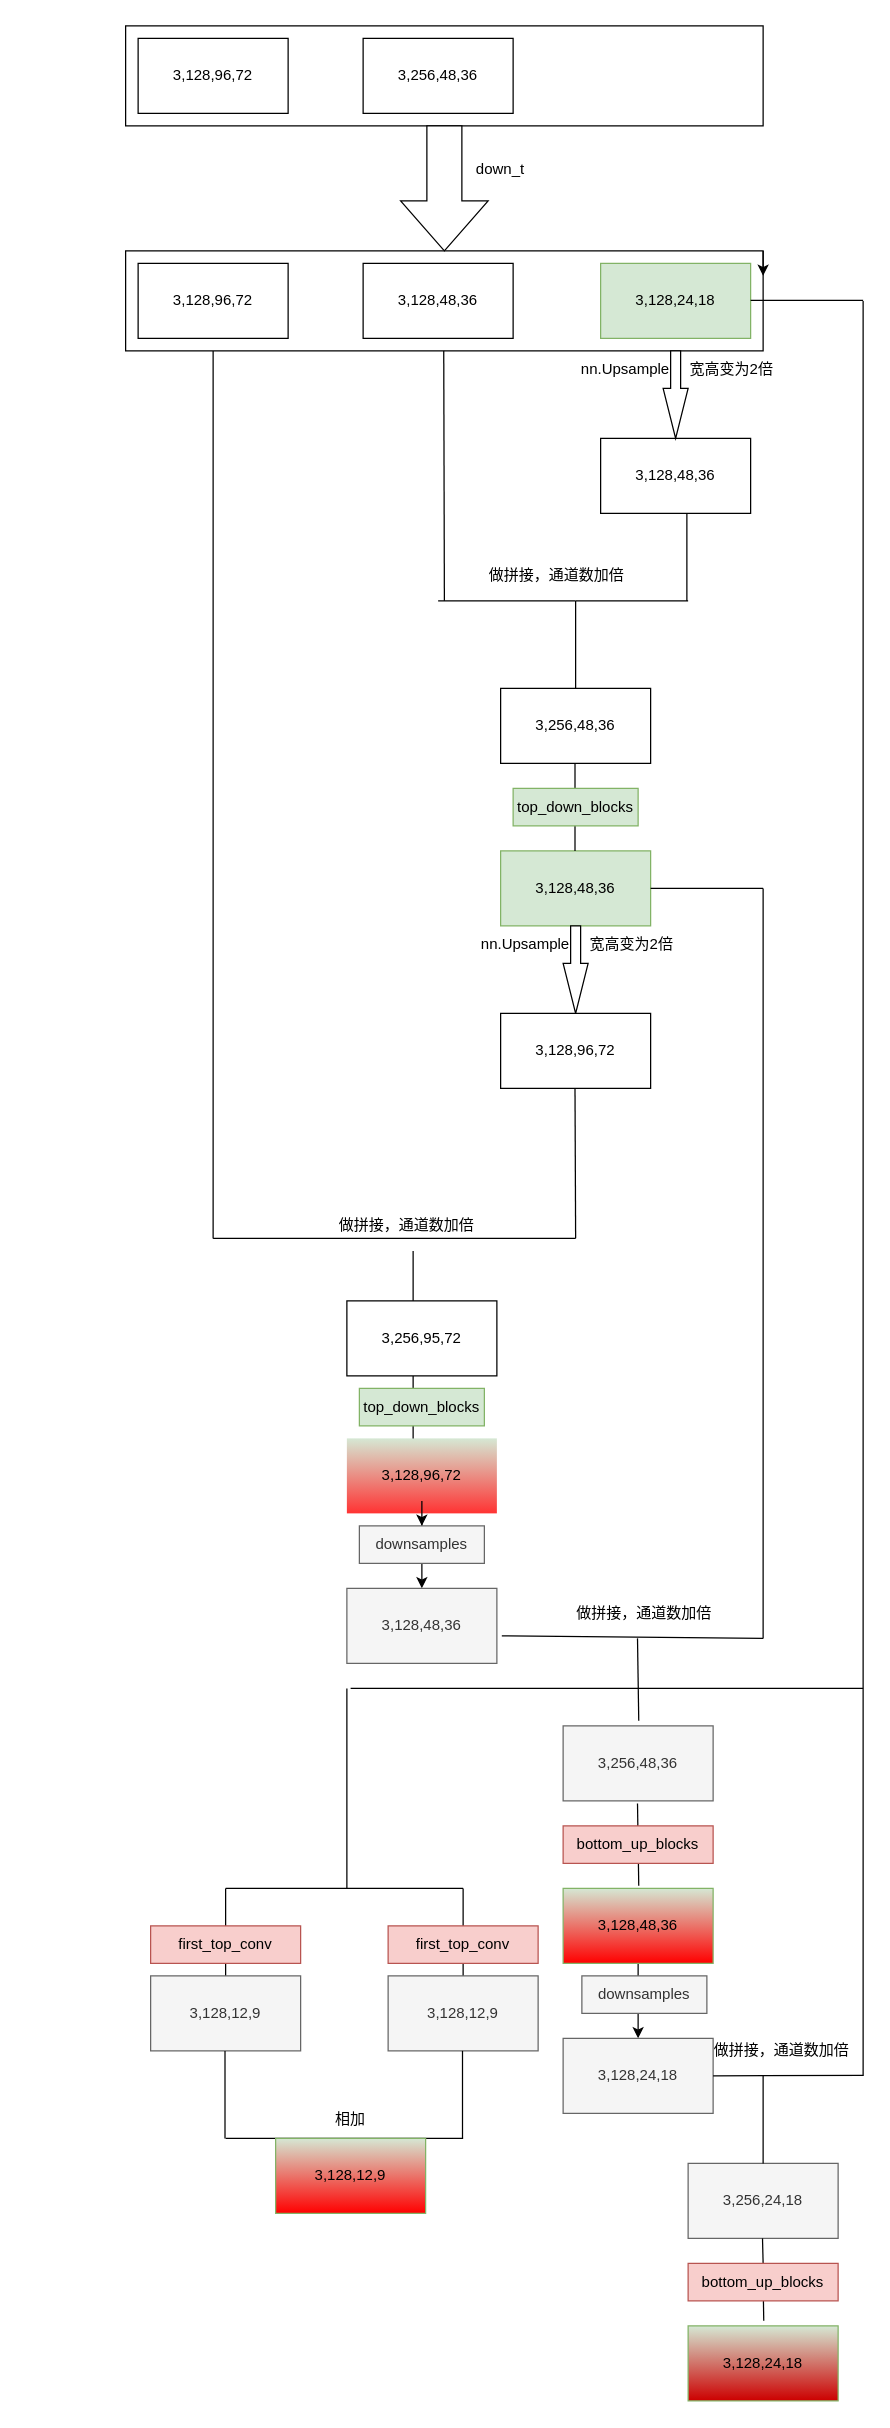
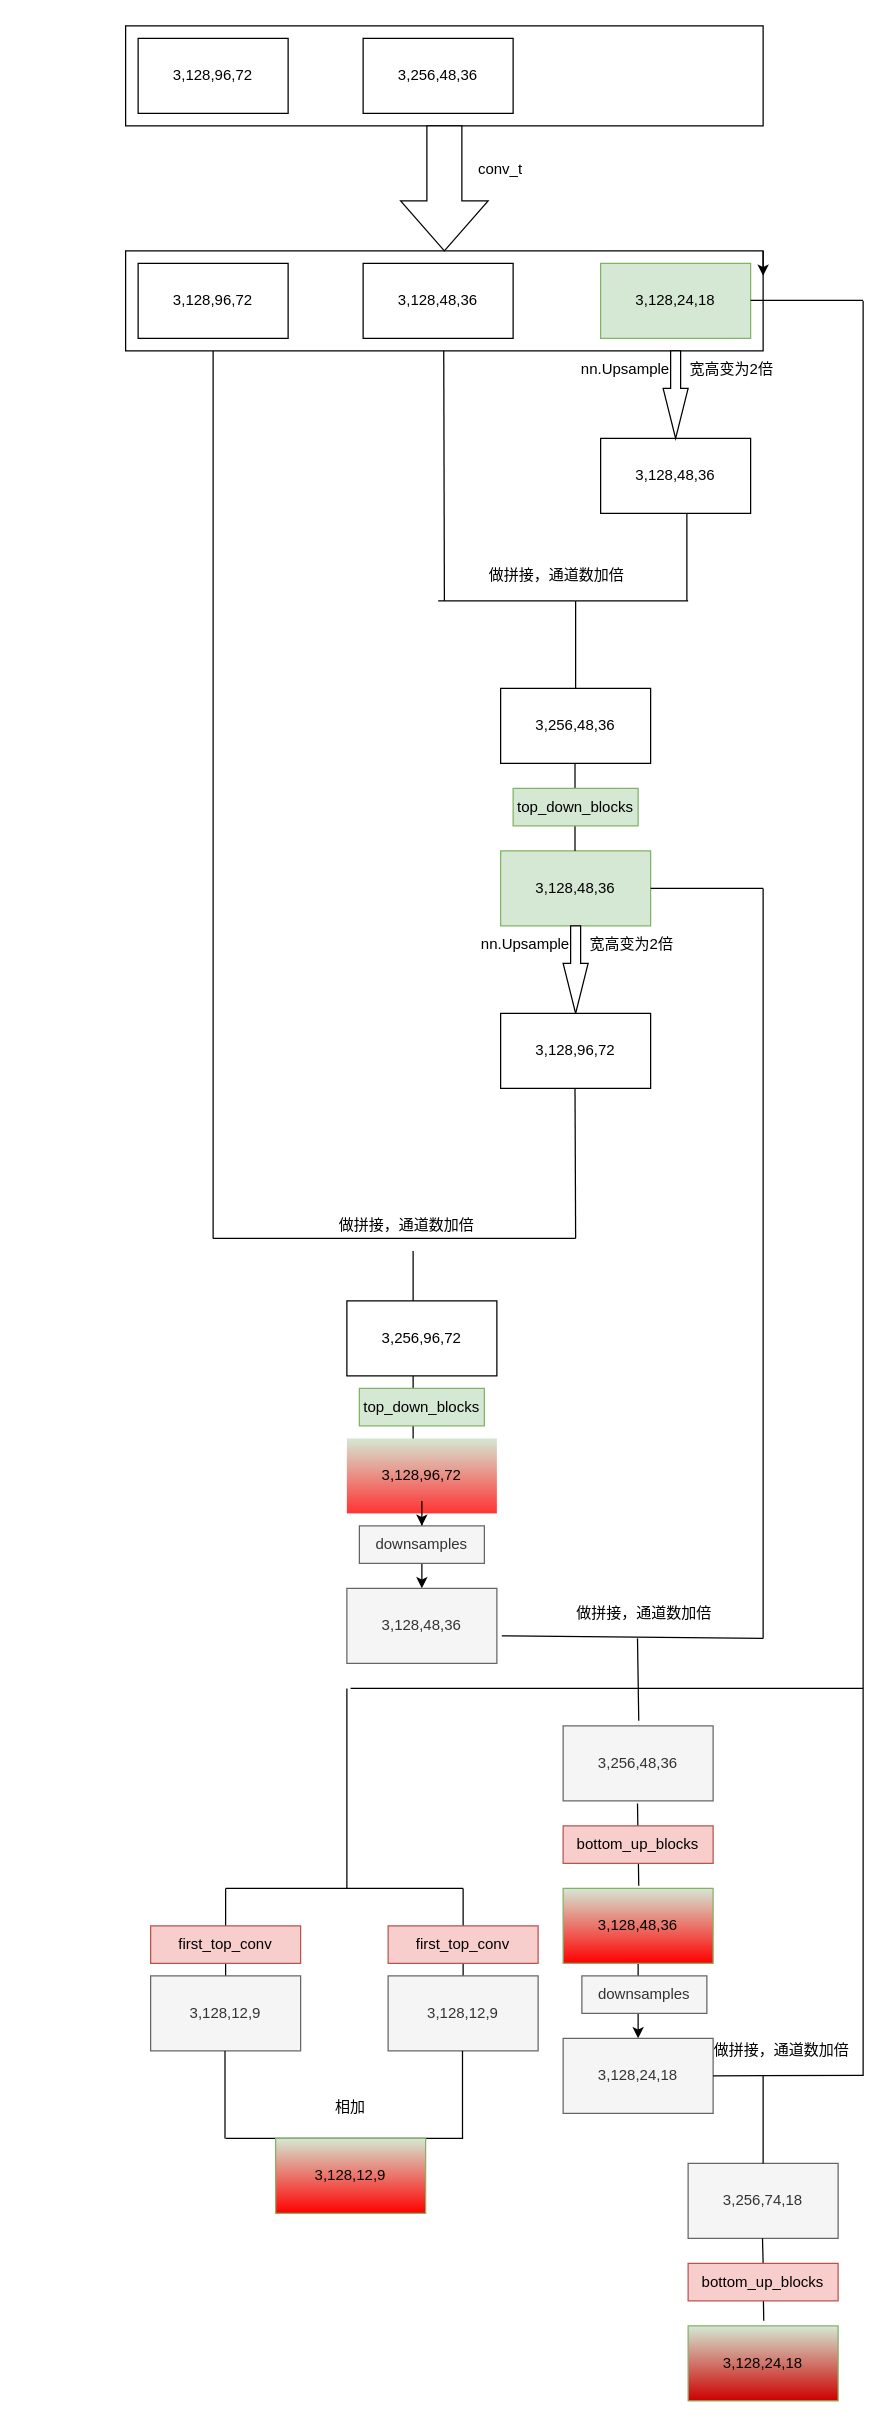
node "down_t": label "down_t" -> "conv_t"
node "3,256,95,72": label "3,256,95,72" -> "3,256,96,72"
node "相加": moved (351, 2119) -> (351, 2107)
node "3,256,24,18": label "3,256,24,18" -> "3,256,74,18"
